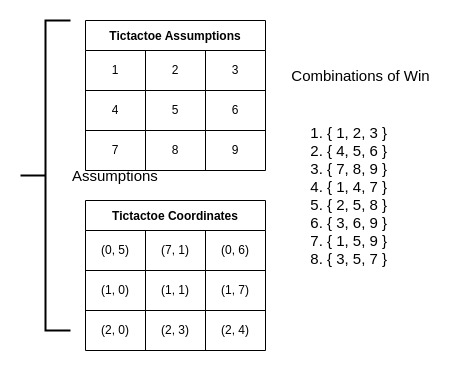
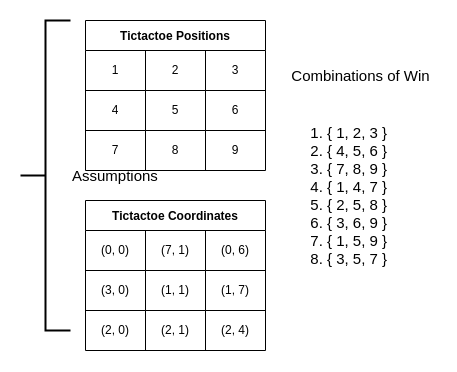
node "Tictactoe Assumptions": label "Tictactoe Assumptions" -> "Tictactoe Positions"
node "(0, 5)": label "(0, 5)" -> "(0, 0)"
node "(1, 0)": label "(1, 0)" -> "(3, 0)"
node "(2, 3)": label "(2, 3)" -> "(2, 1)"
